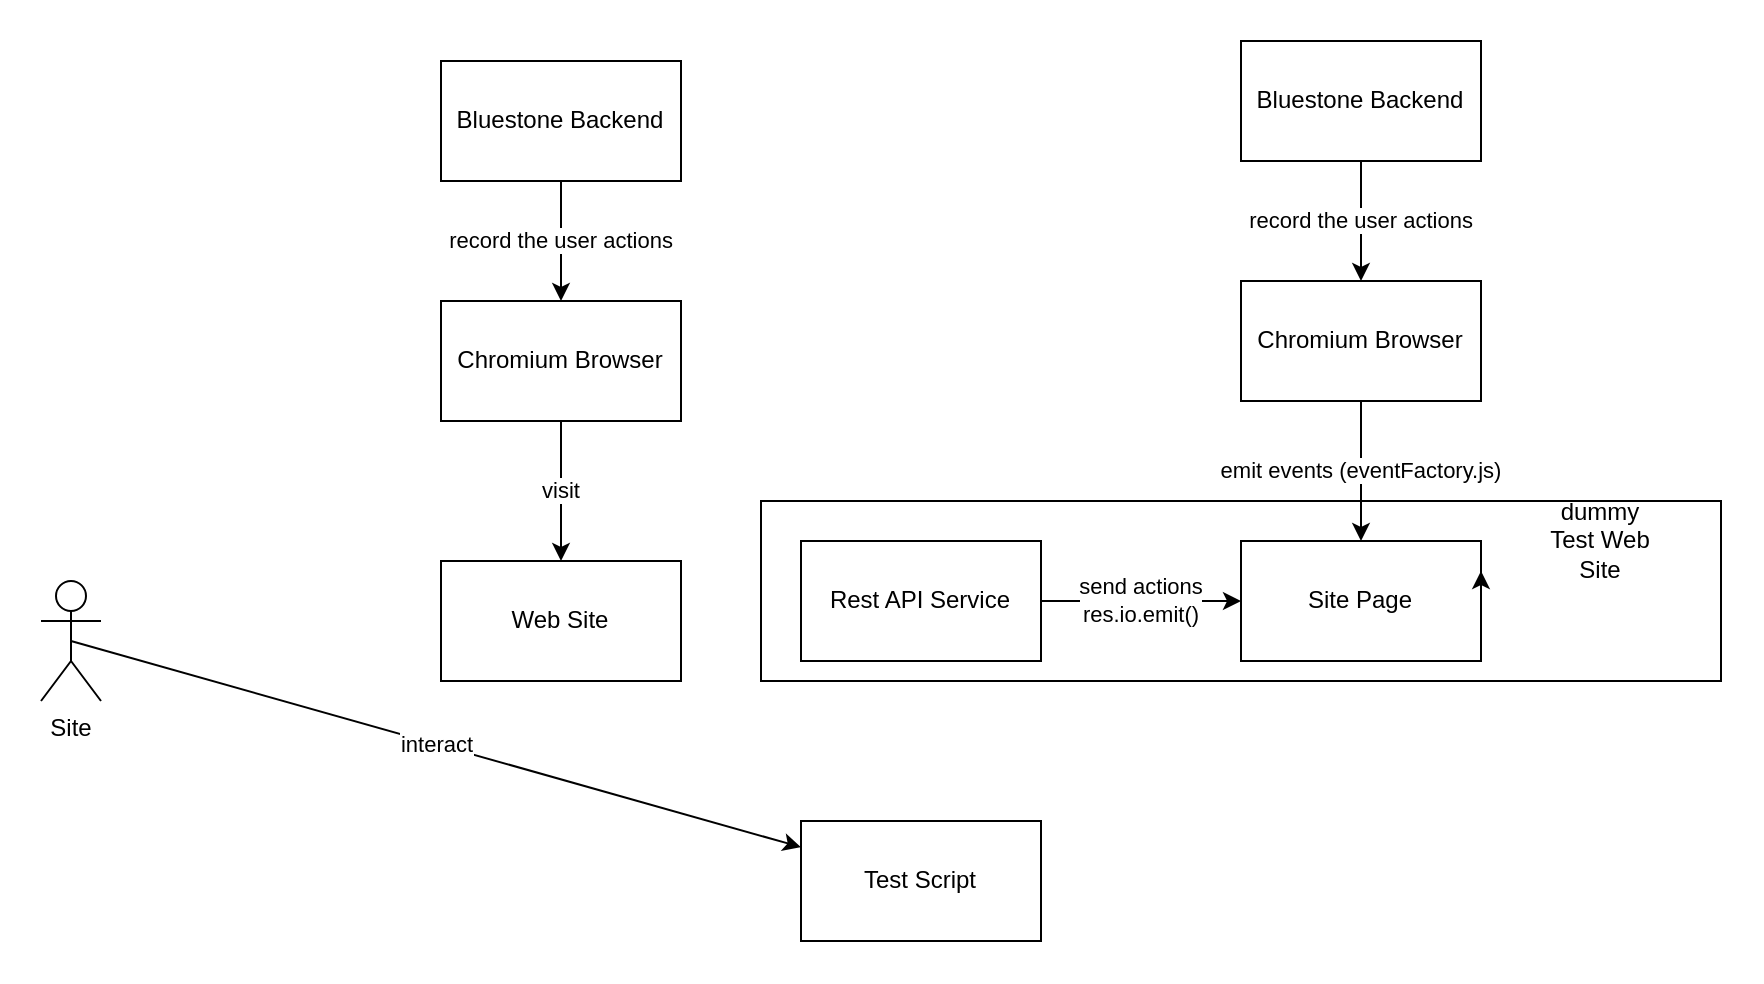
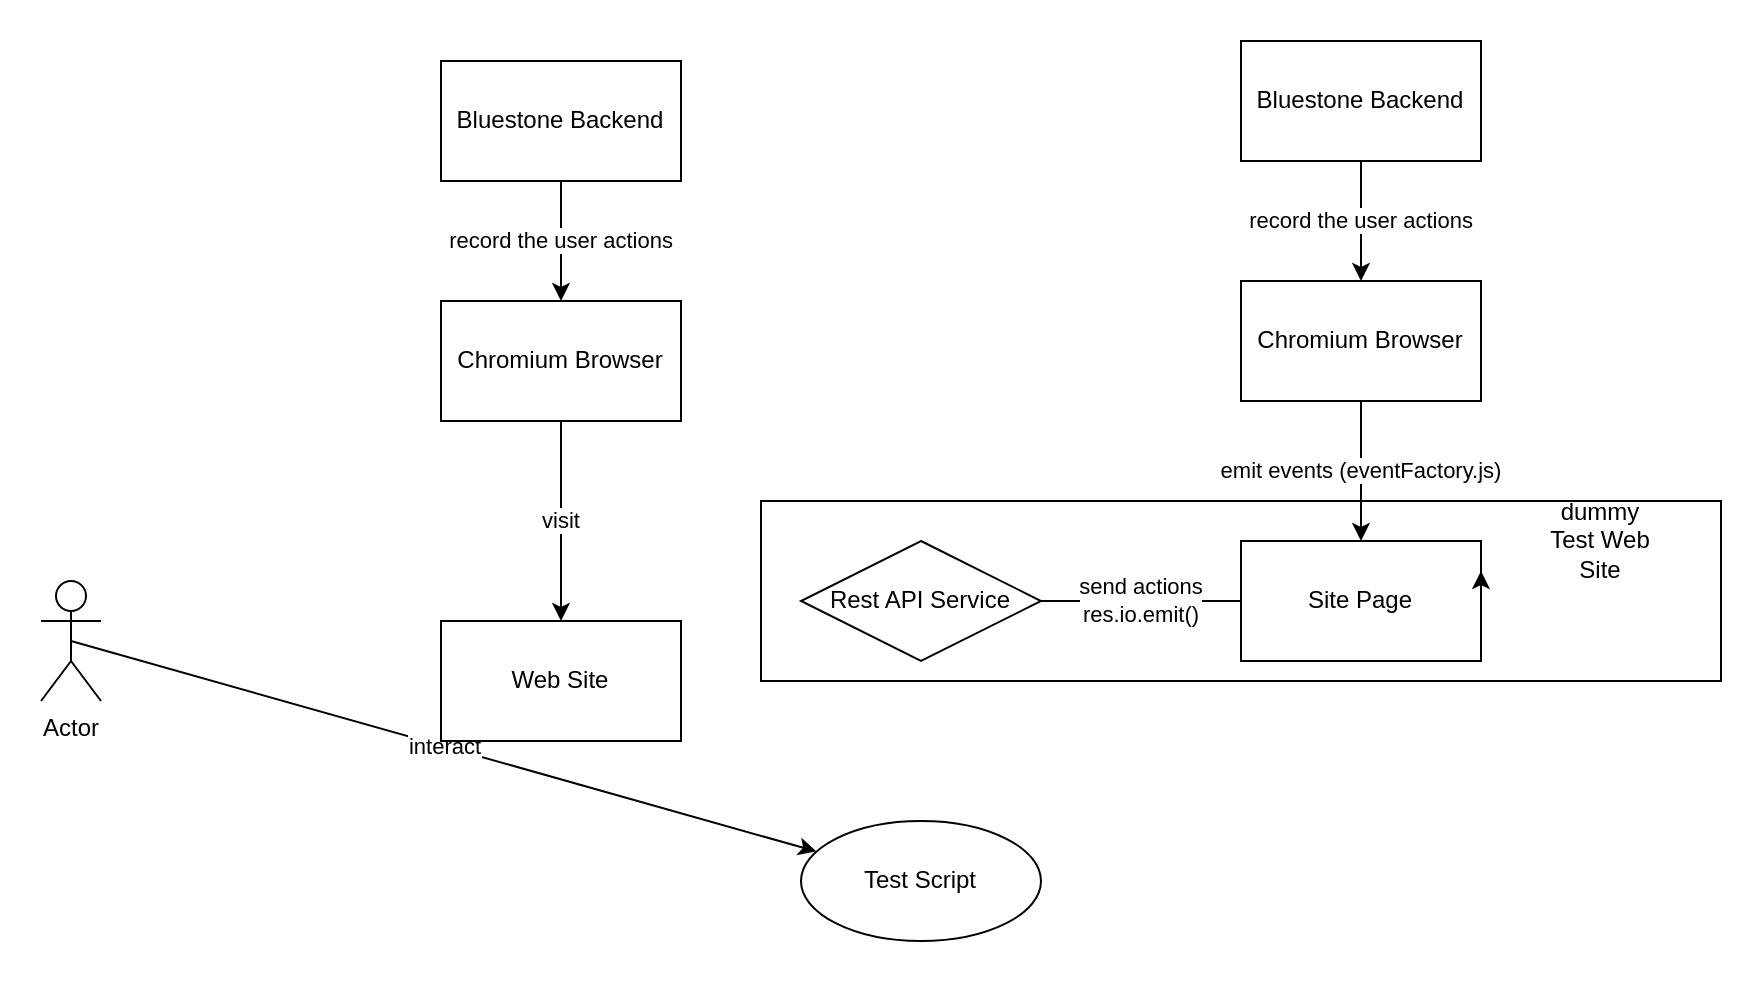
node "Rest API Service": shape rectangle -> diamond
edge "Rest API Service" -> "Site Page": arrowhead classic -> none
node "Web Site": moved (561, 621) -> (561, 681)
node "Site": label "Site" -> "Actor"
node "Test Script": shape rectangle -> ellipse
